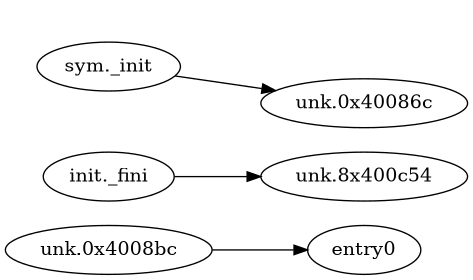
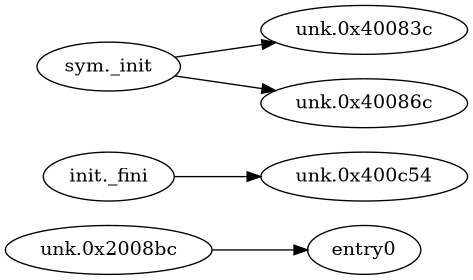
node "unk.0x40083c": added
node "unk.8x400c54": label "unk.8x400c54" -> "unk.0x400c54"
node "unk.0x4008bc": label "unk.0x4008bc" -> "unk.0x2008bc"
